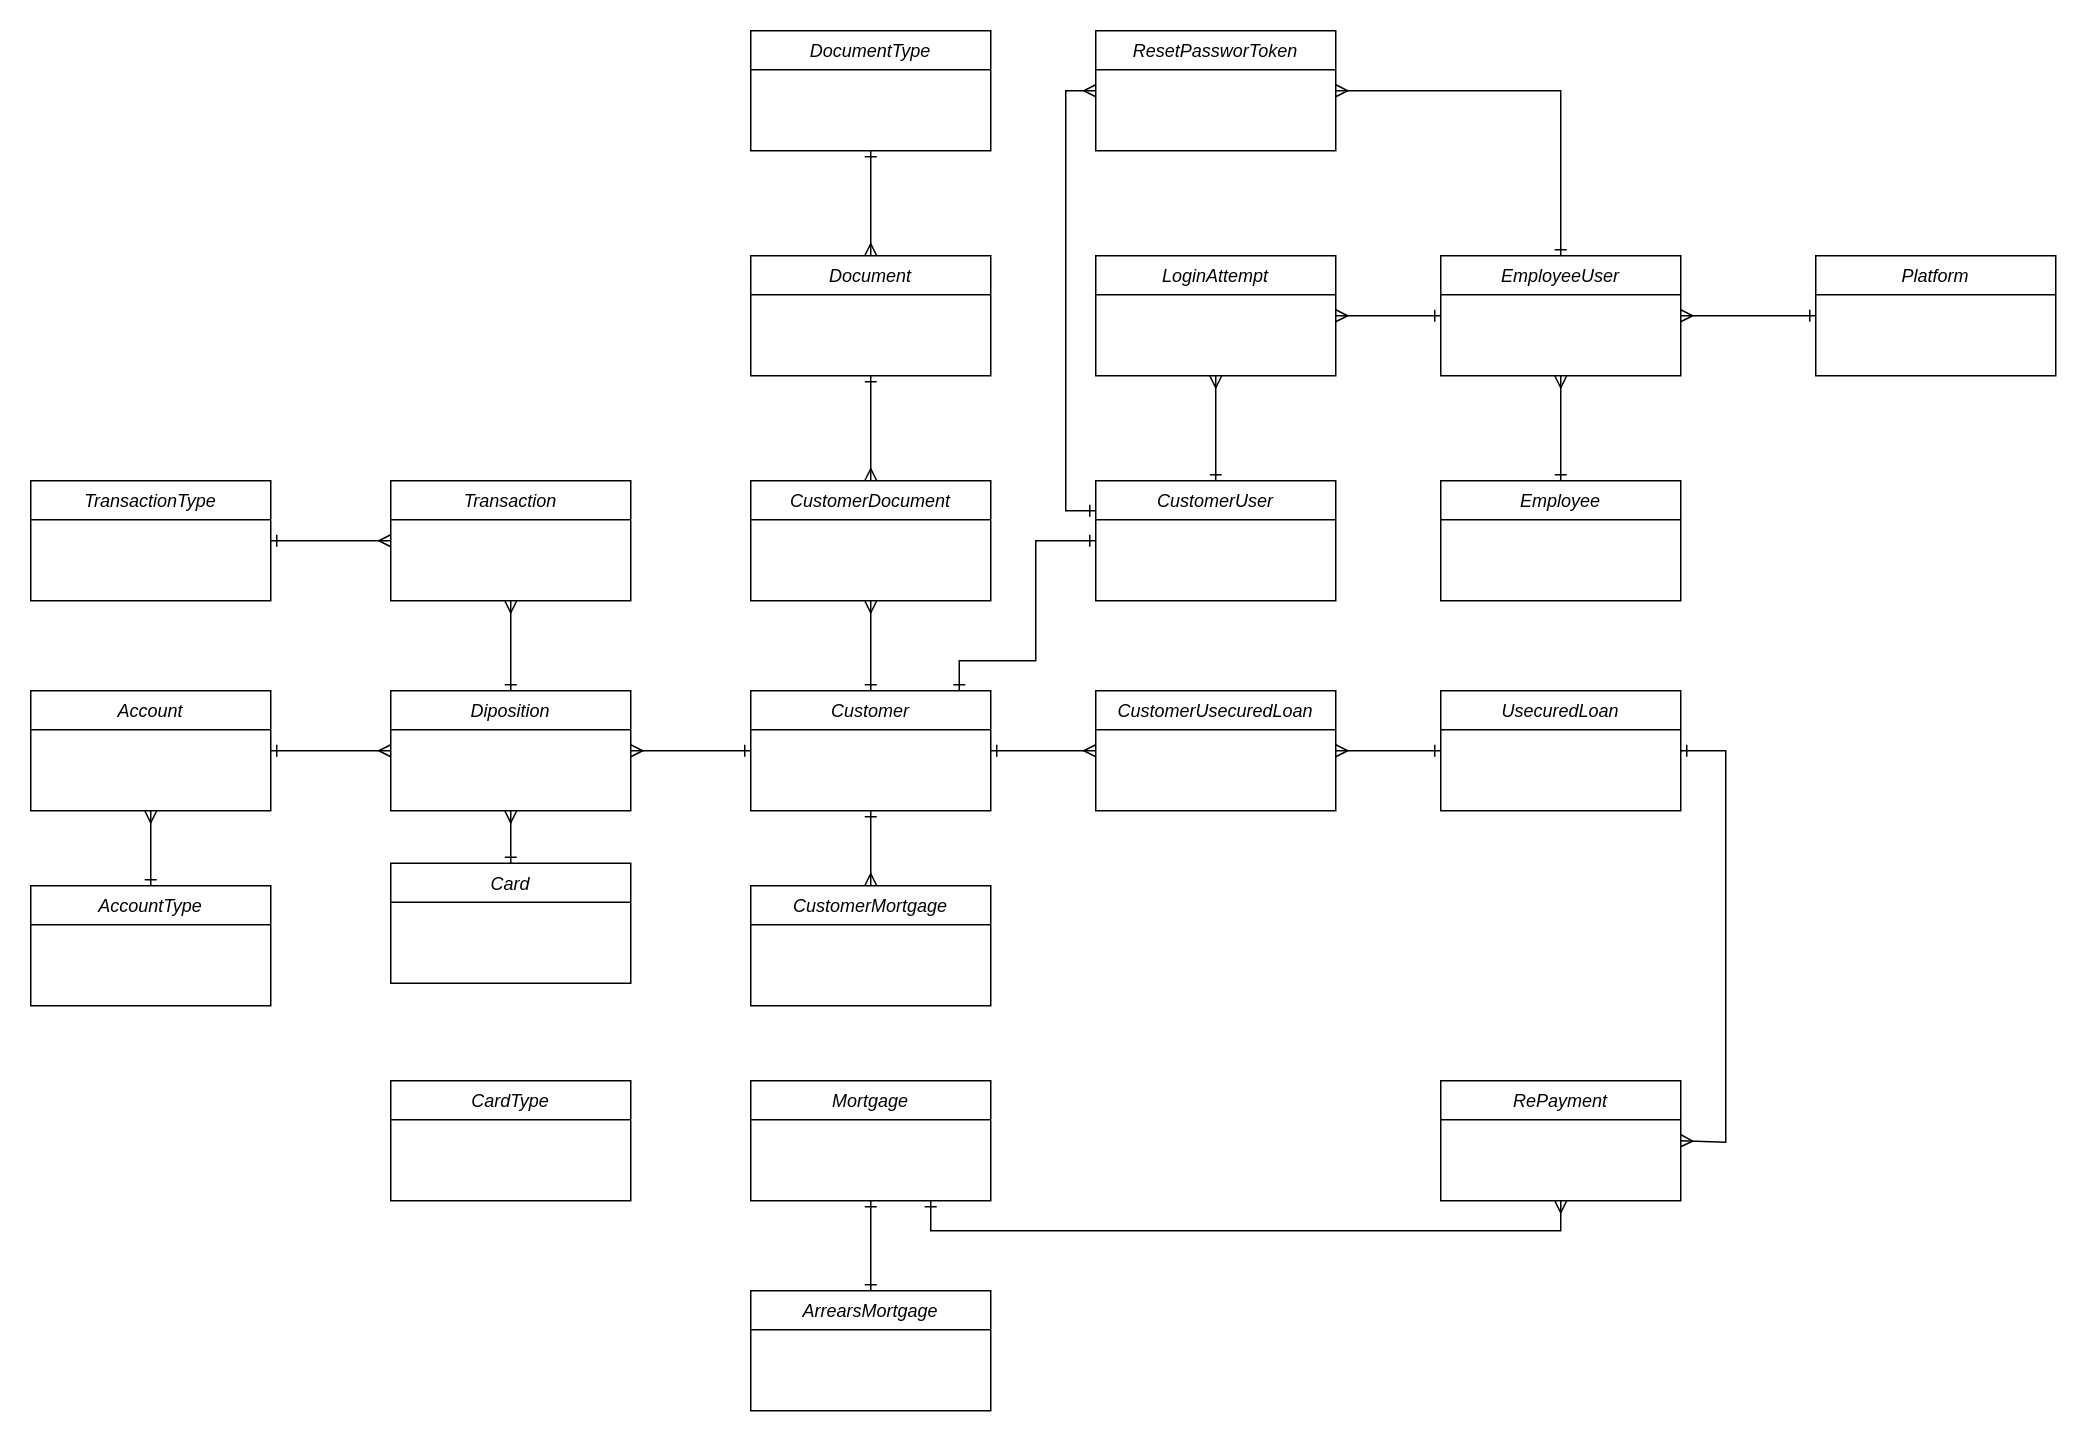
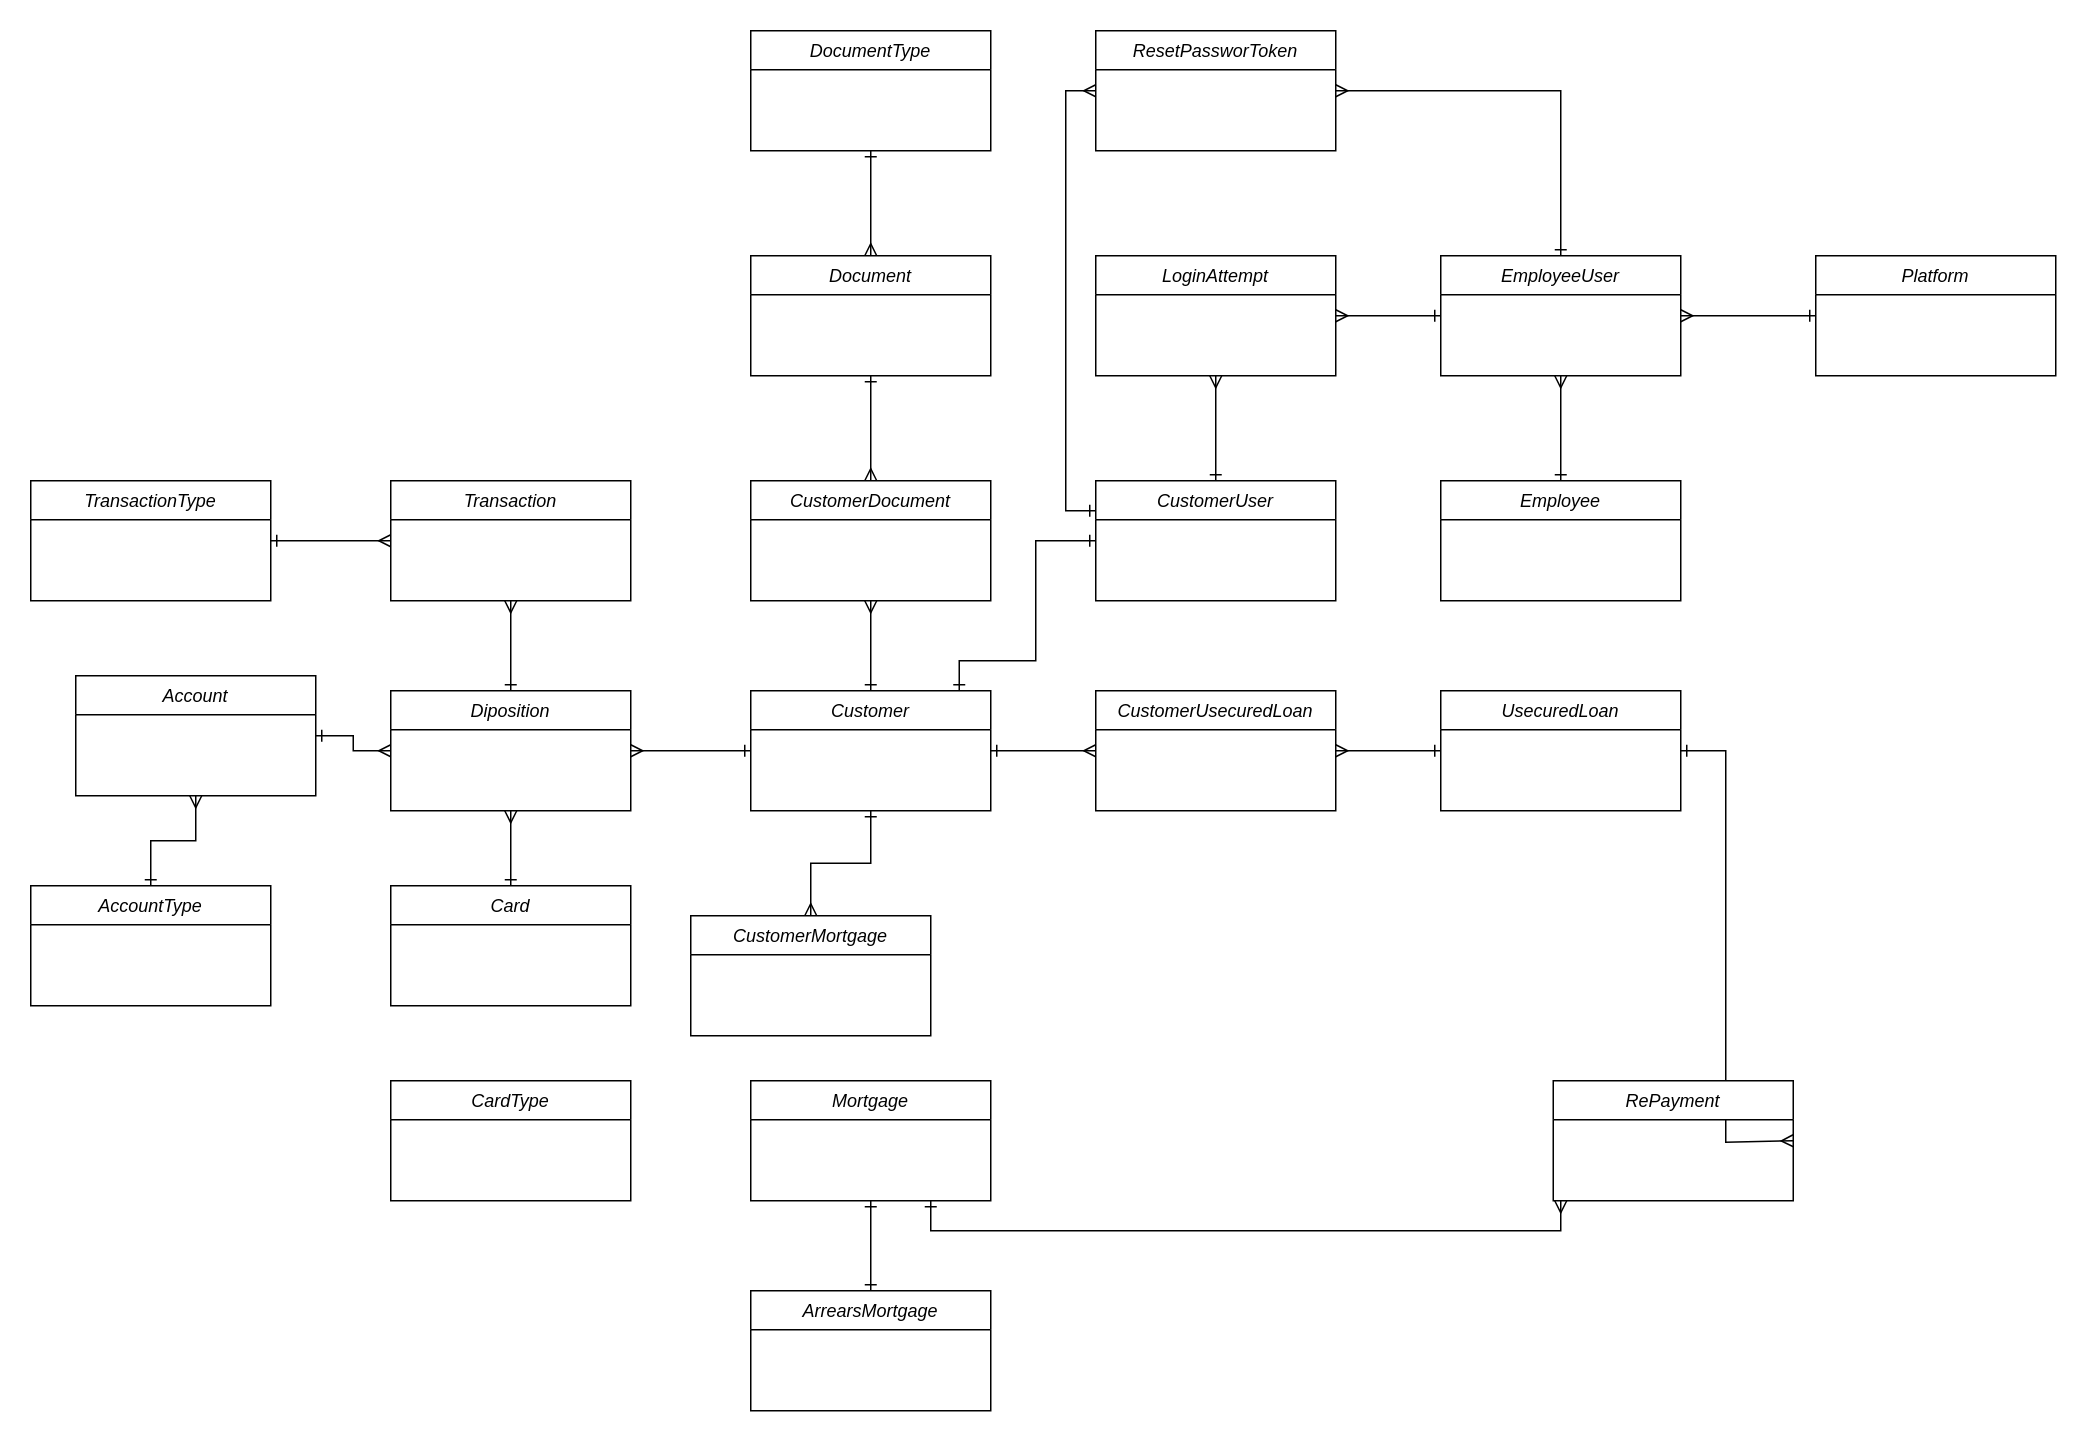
node "Account": moved (151, 751) -> (196, 736)
node "Card": moved (511, 923) -> (511, 946)
node "CustomerMortgage": moved (871, 946) -> (811, 976)
node "RePayment": moved (1561, 1141) -> (1673, 1141)
